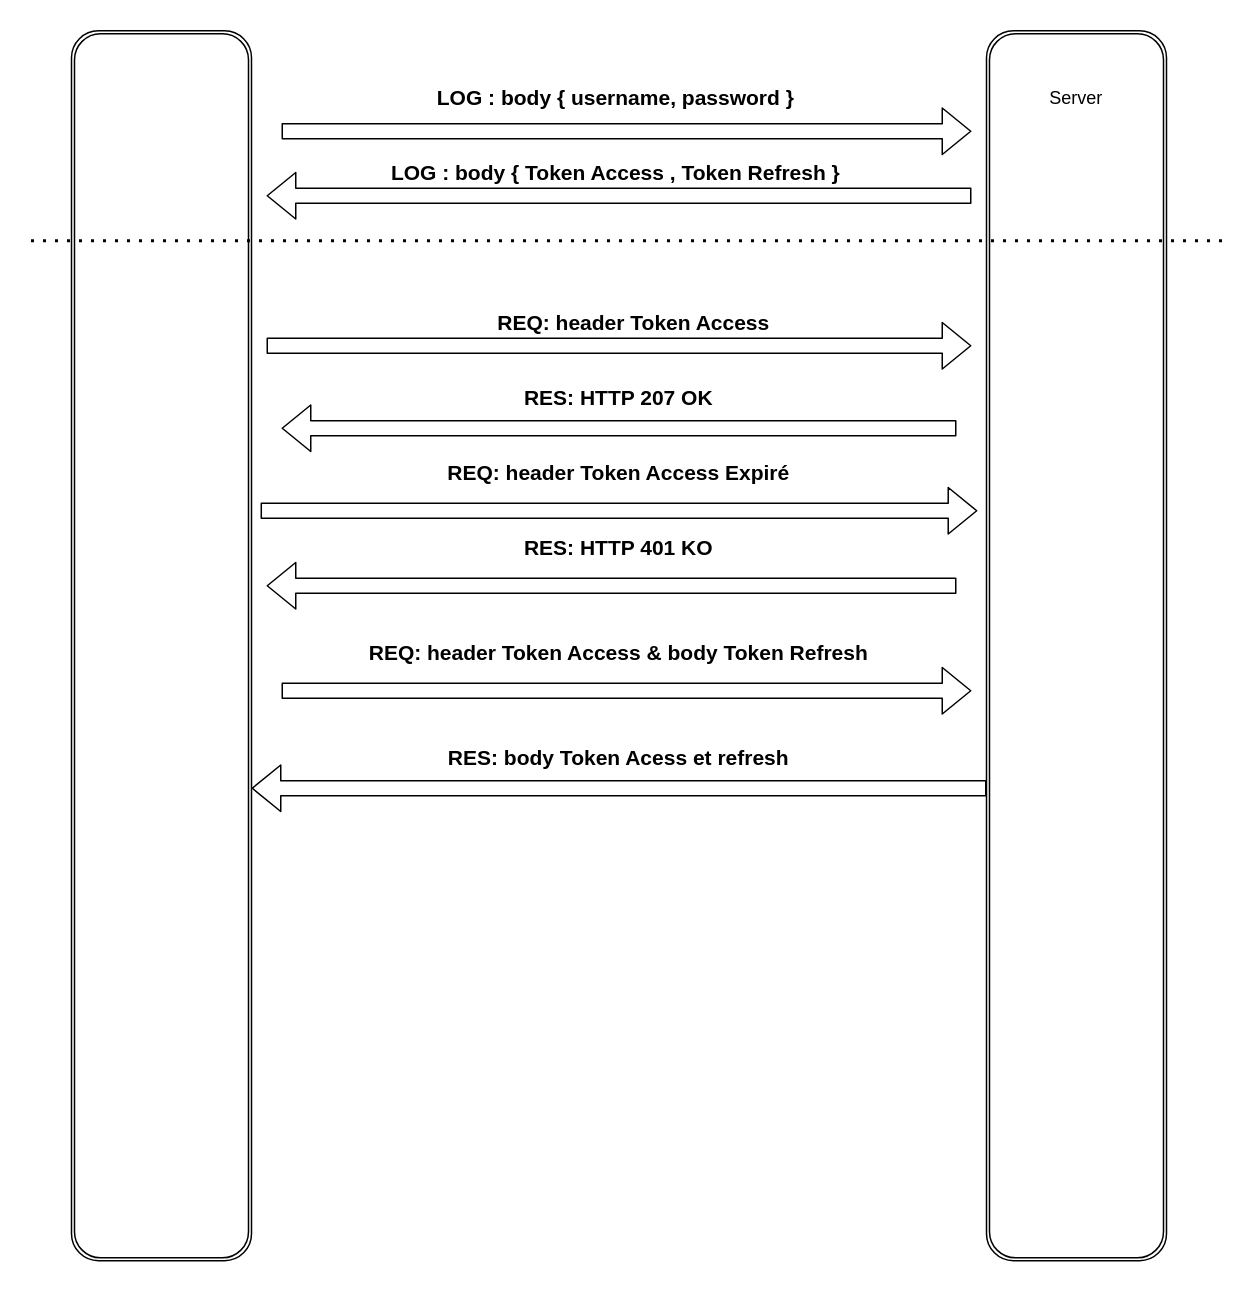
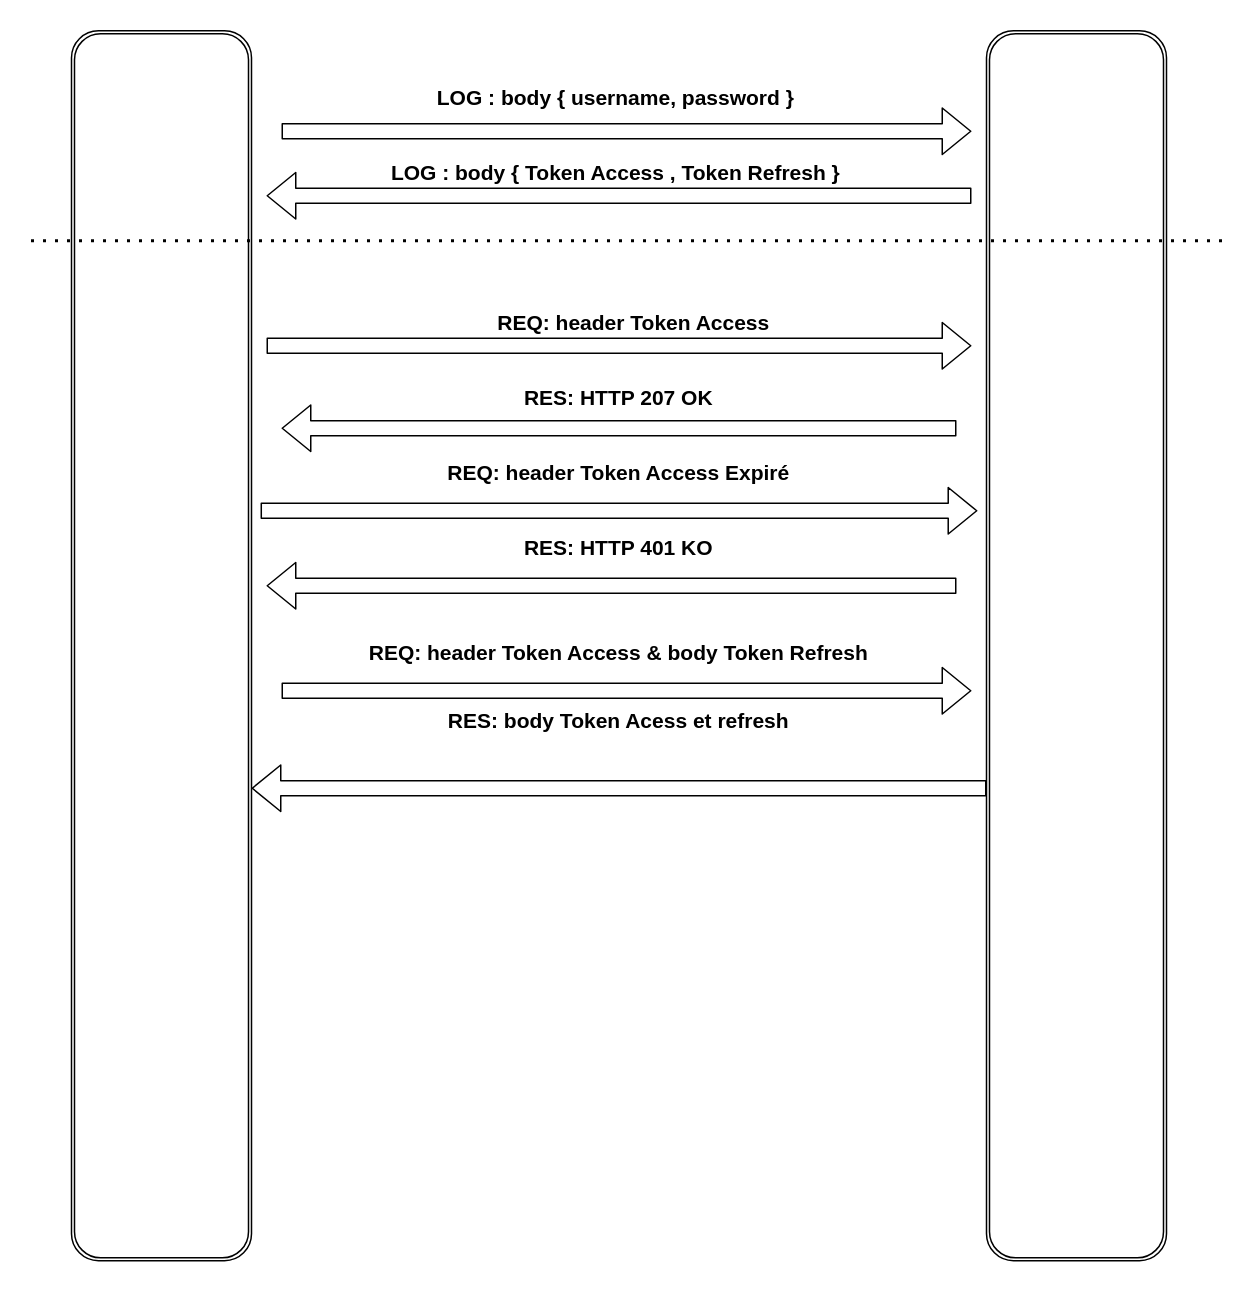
node "Server": removed
node "RES: body Token Acess et refresh": moved (619, 758) -> (619, 721)
